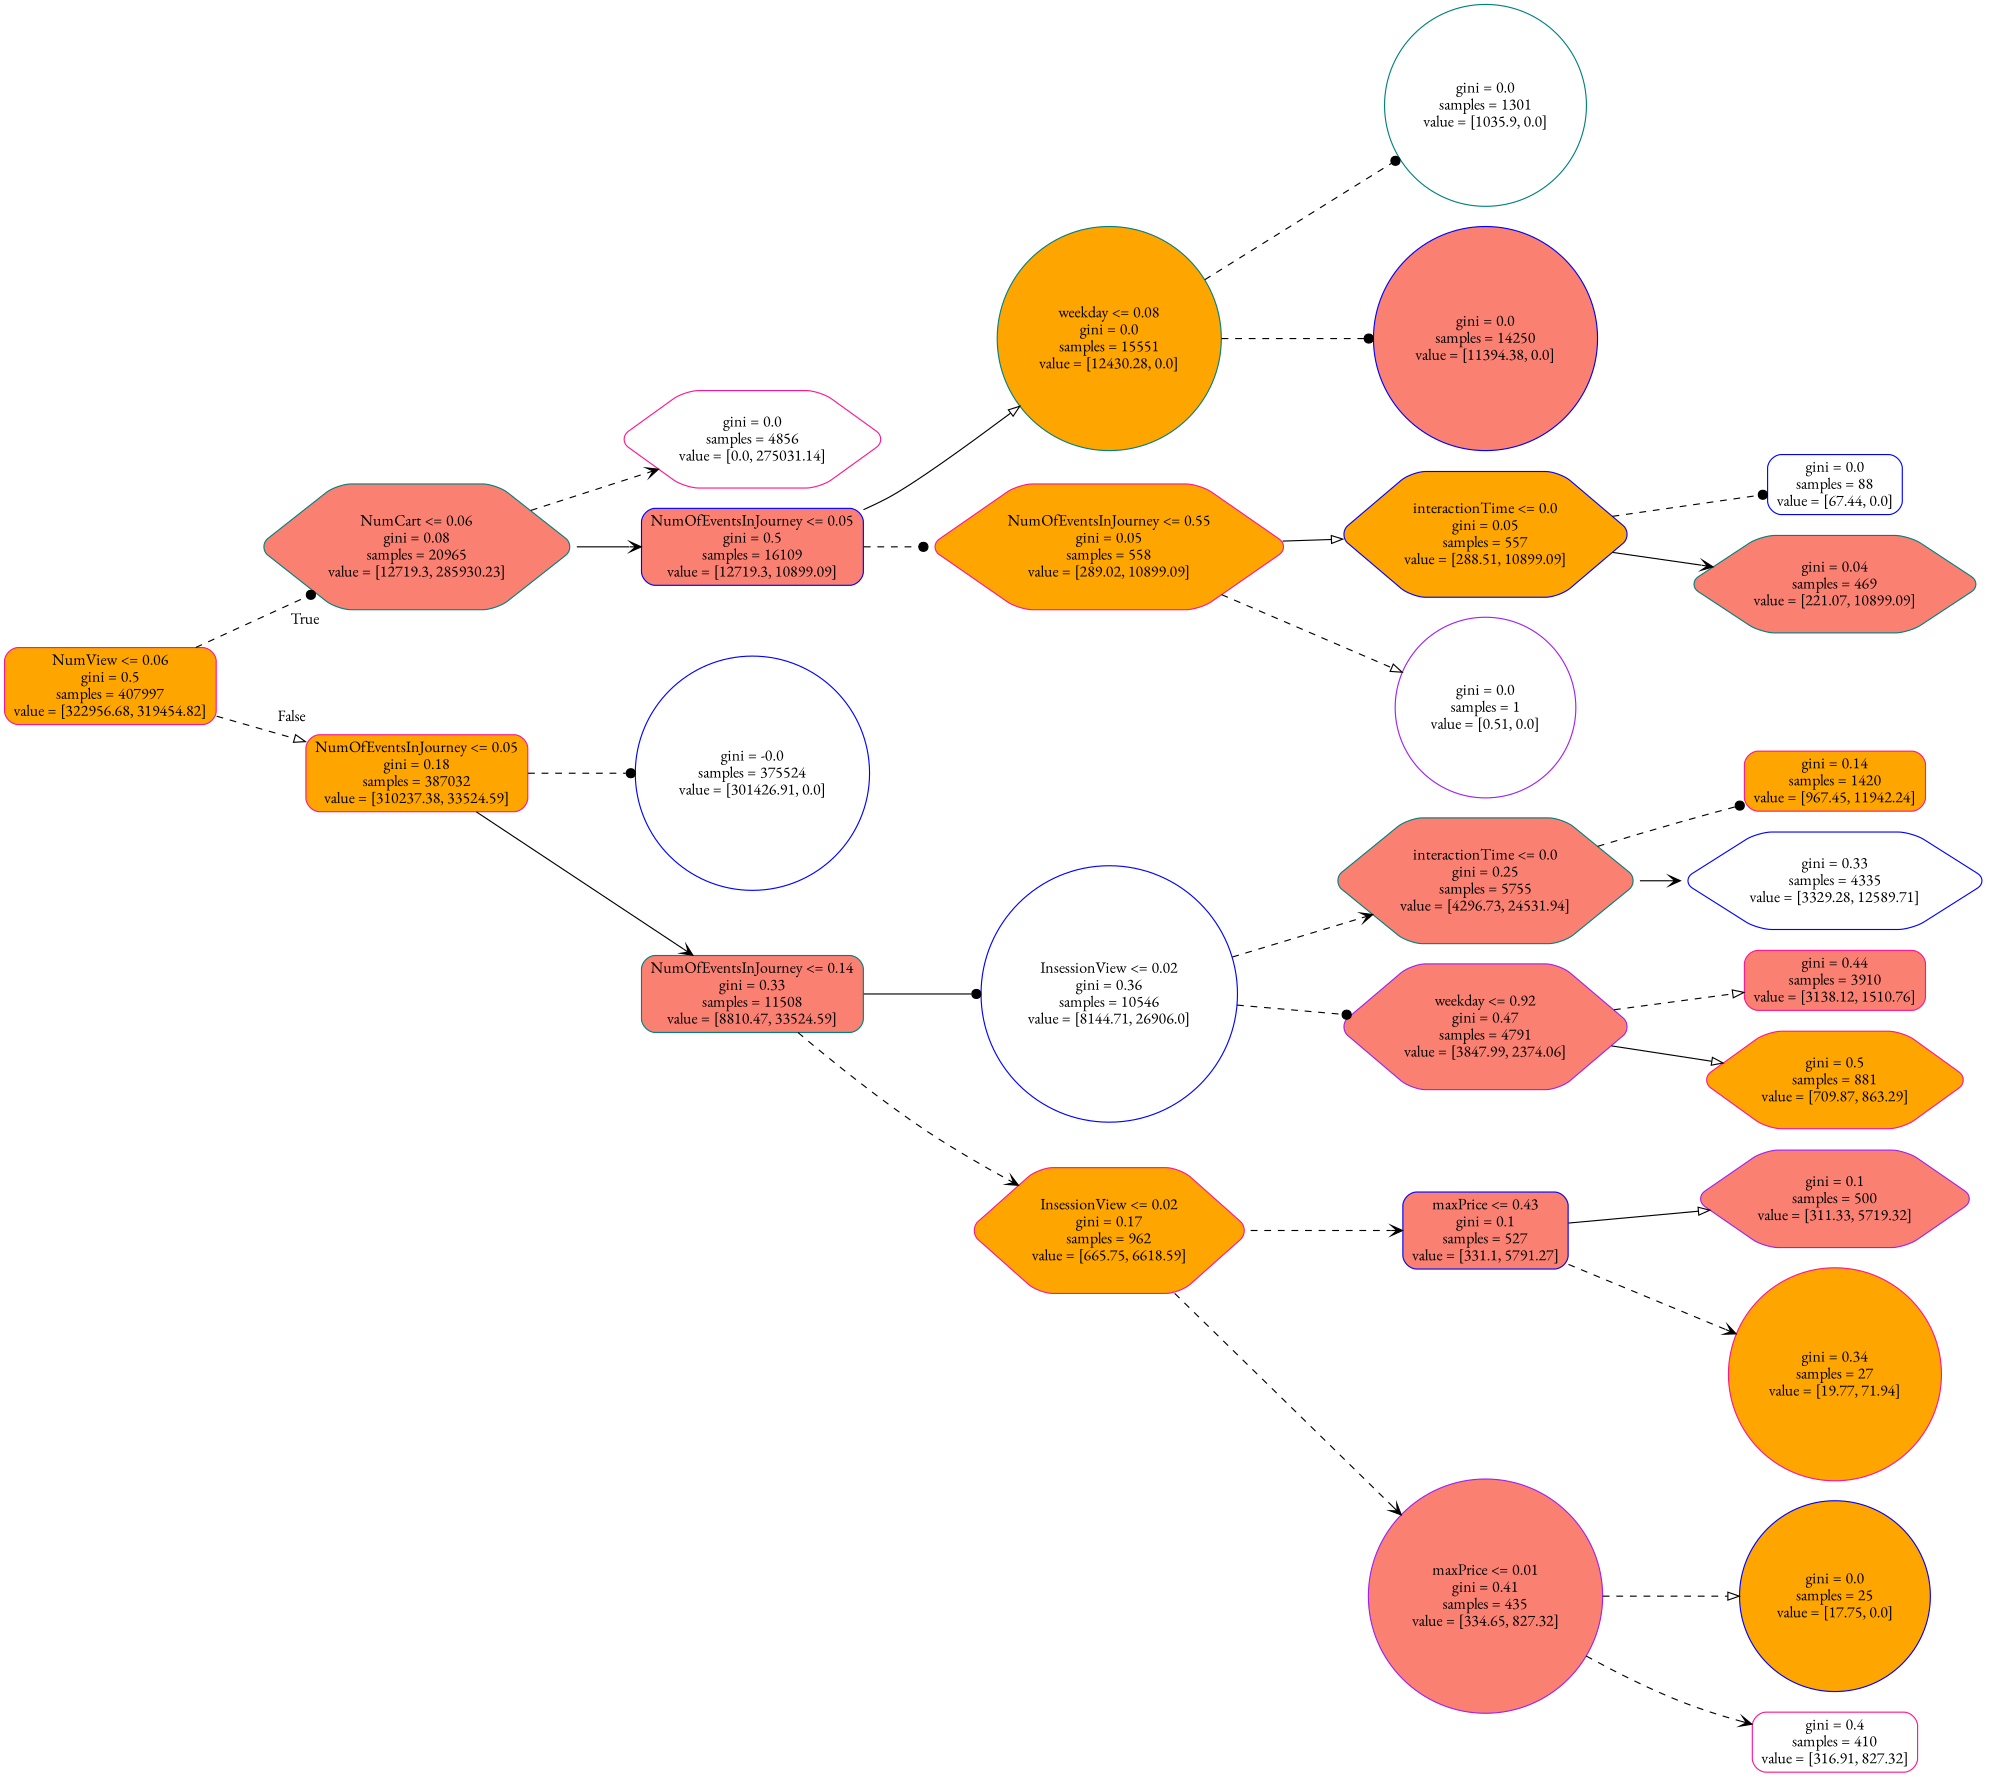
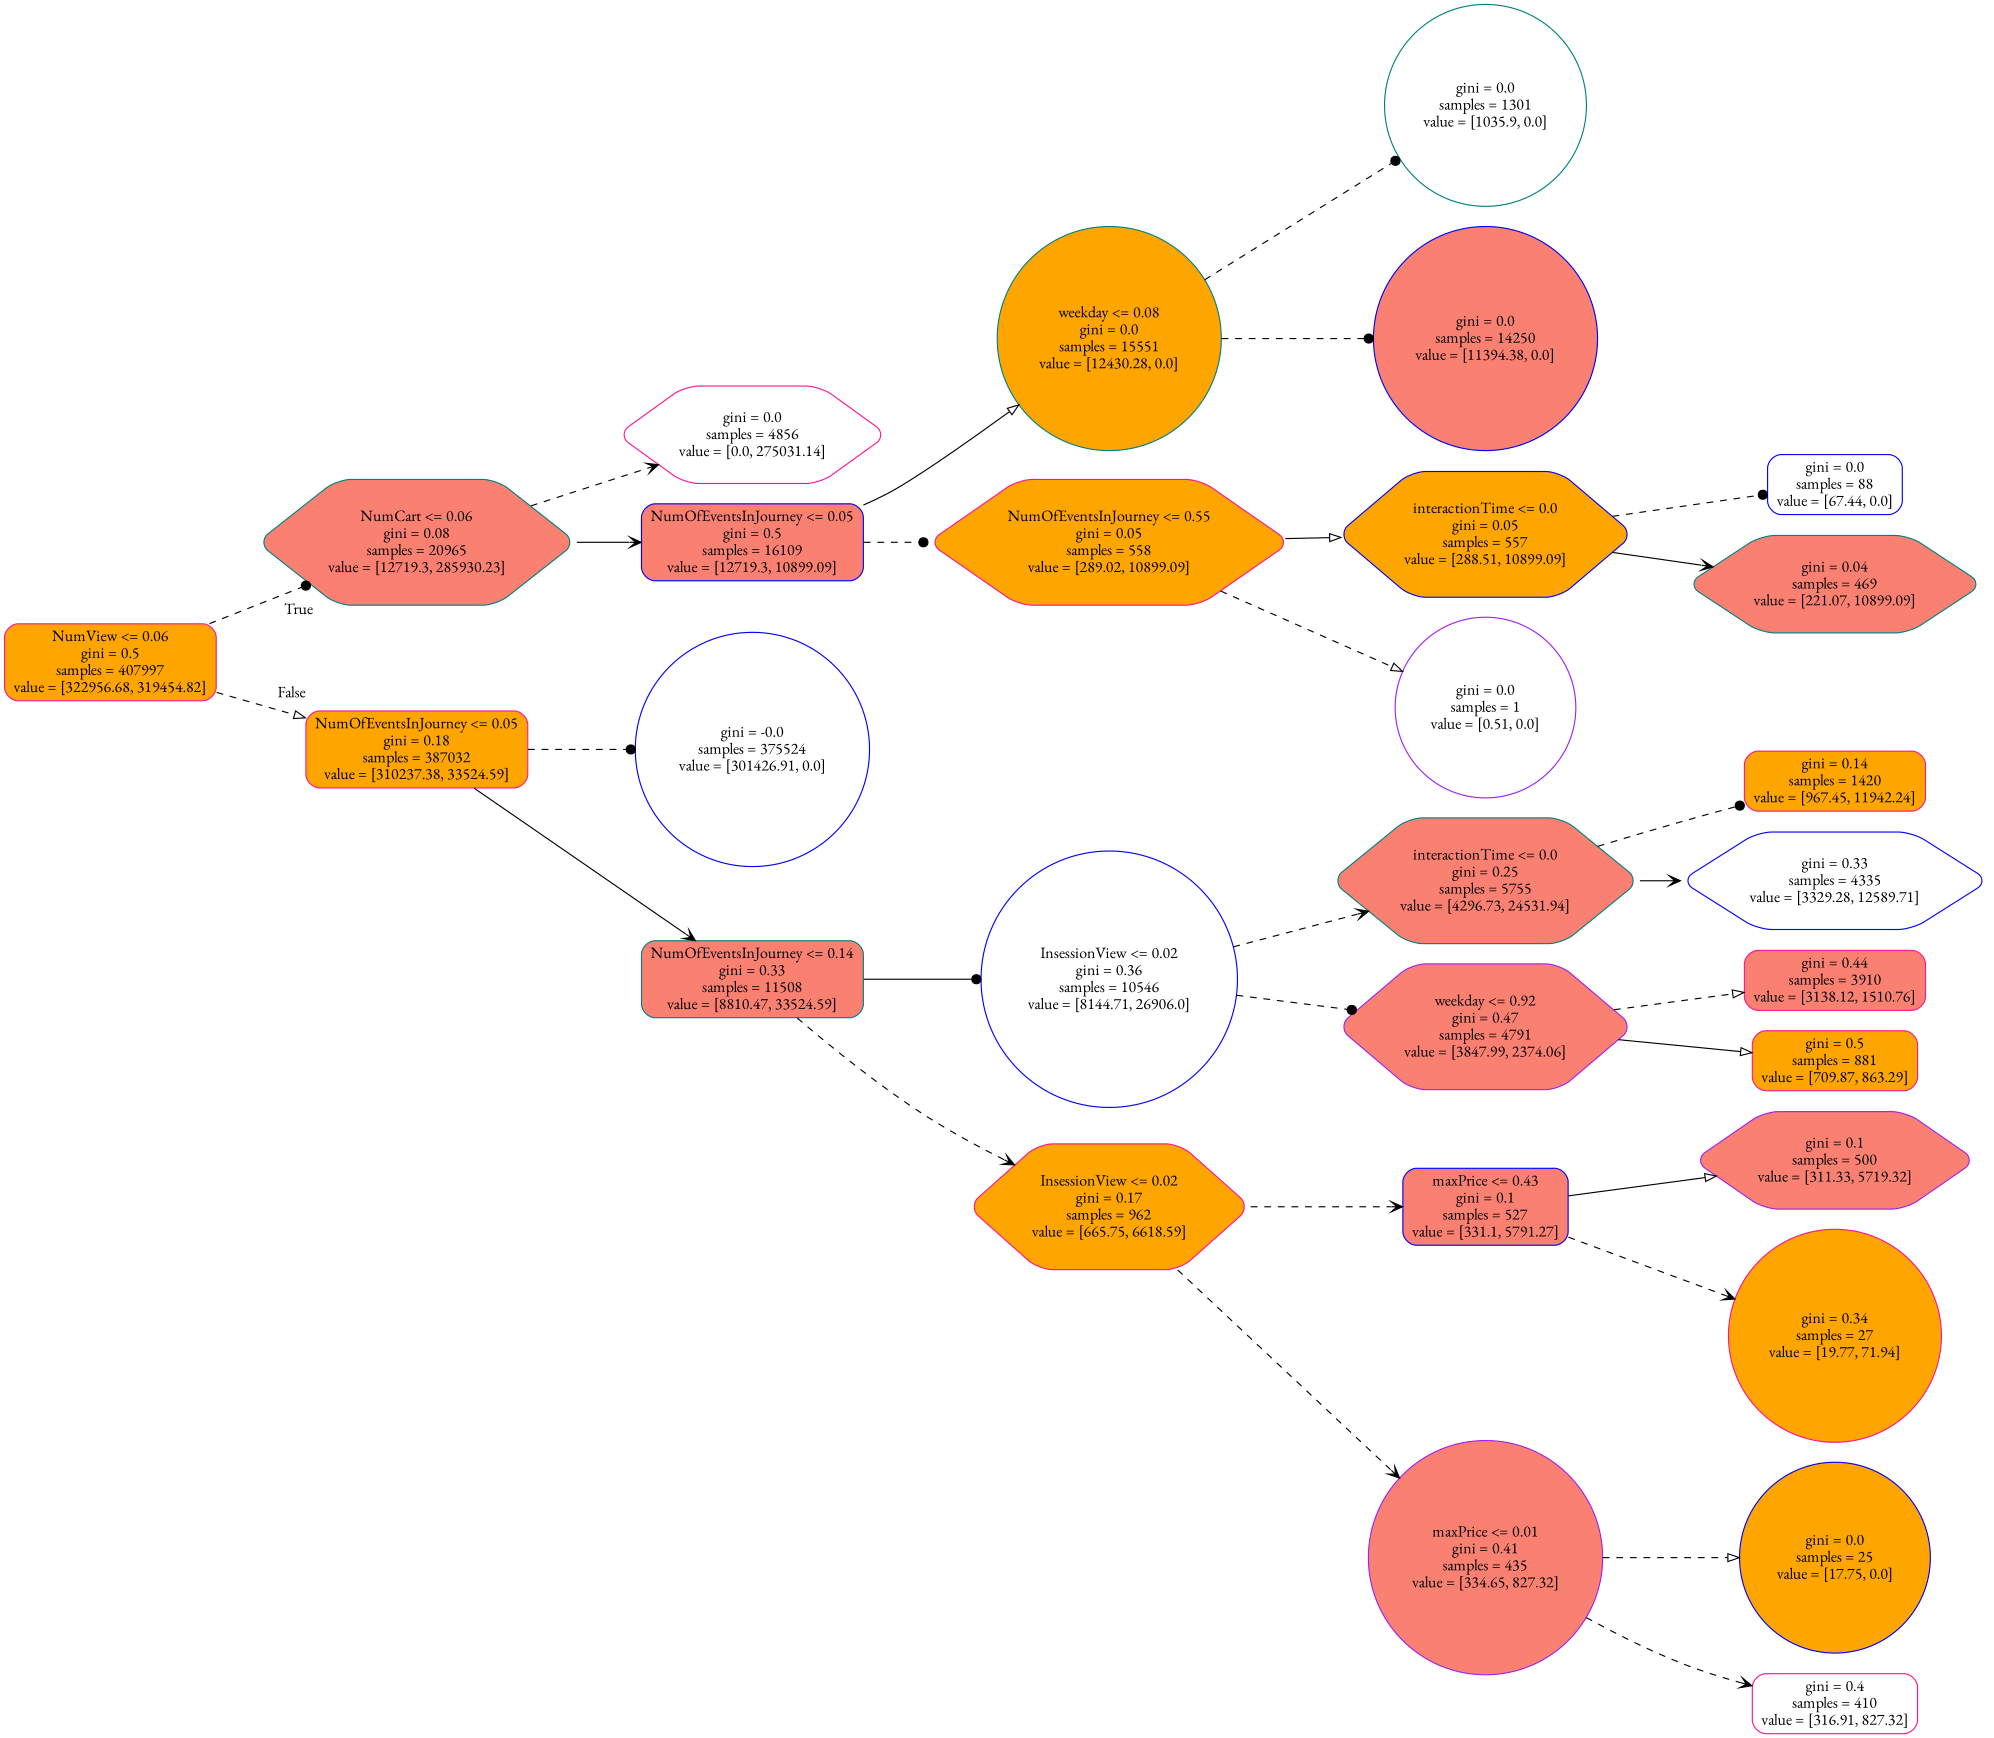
node "gini = 0.5 samples = 881 value = [709.87, 863.29]": shape hexagon -> box
